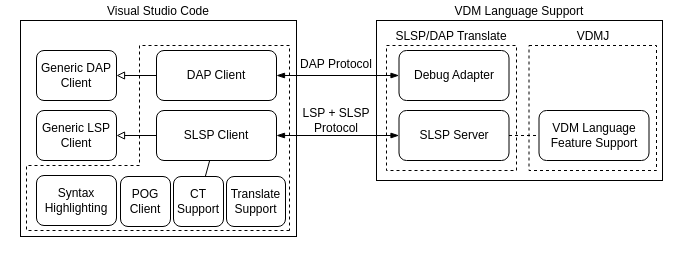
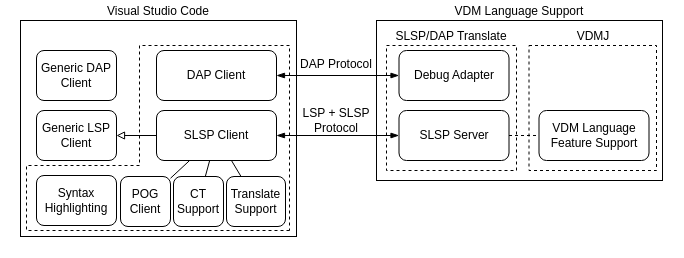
edge "DAP Client" -> "Generic DAP Client": removed
edge "SLSP Client" -- "POG Client": added
edge "SLSP Client" -- "Translate Support": added
